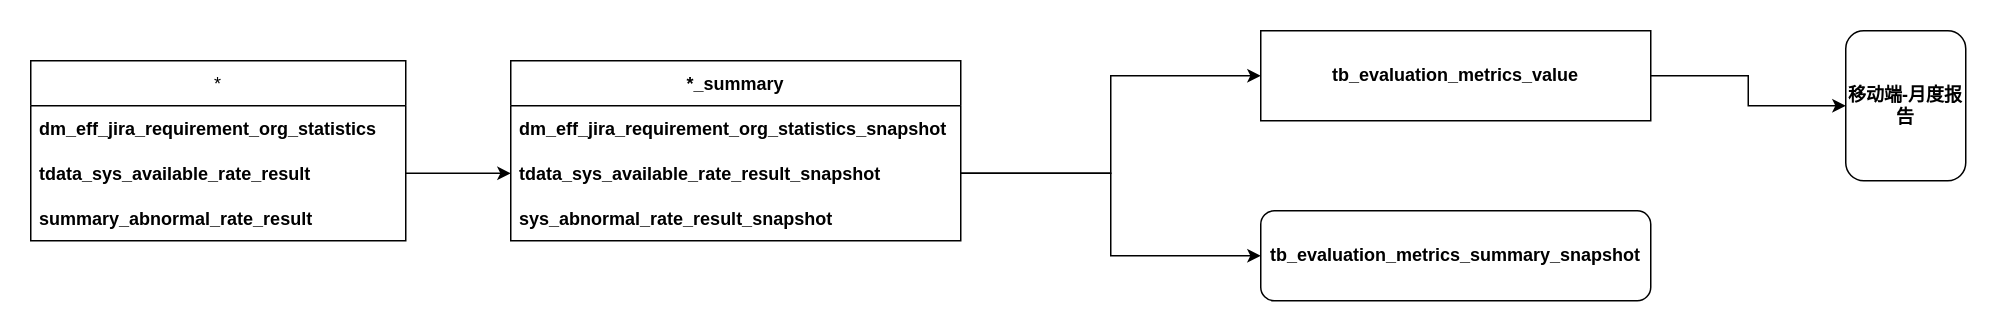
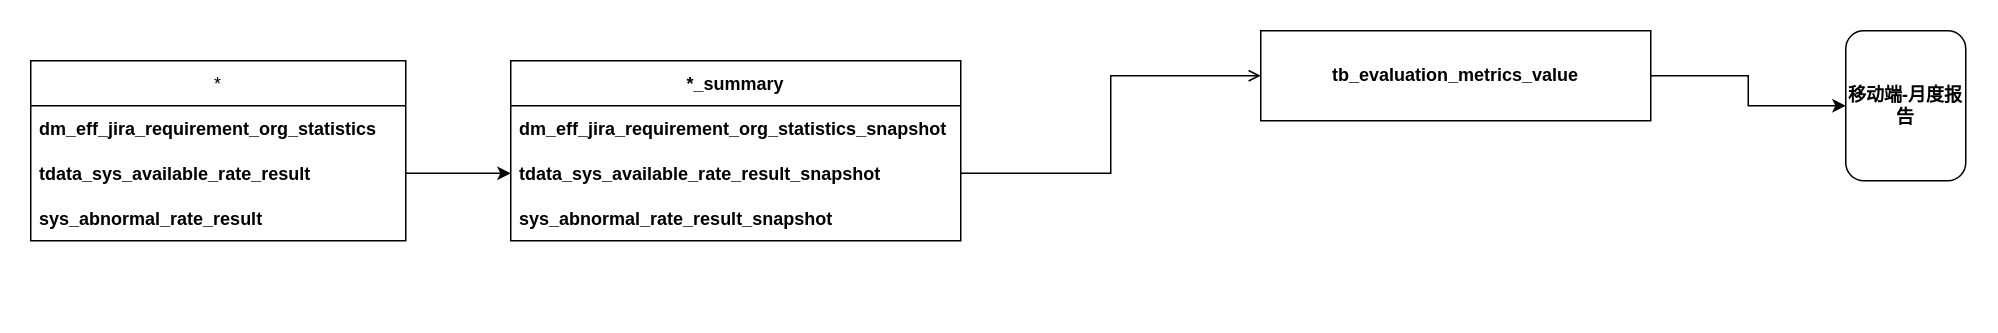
edge "tdata_sys_available_rate_result_snapshot" -> "tb_evaluation_metrics_value": arrowhead classic -> open
node "summary_abnormal_rate_result": label "summary_abnormal_rate_result" -> "sys_abnormal_rate_result"
edge "tdata_sys_available_rate_result_snapshot" -> "tb_evaluation_metrics_summary_snapshot": removed
node "tb_evaluation_metrics_summary_snapshot": removed
